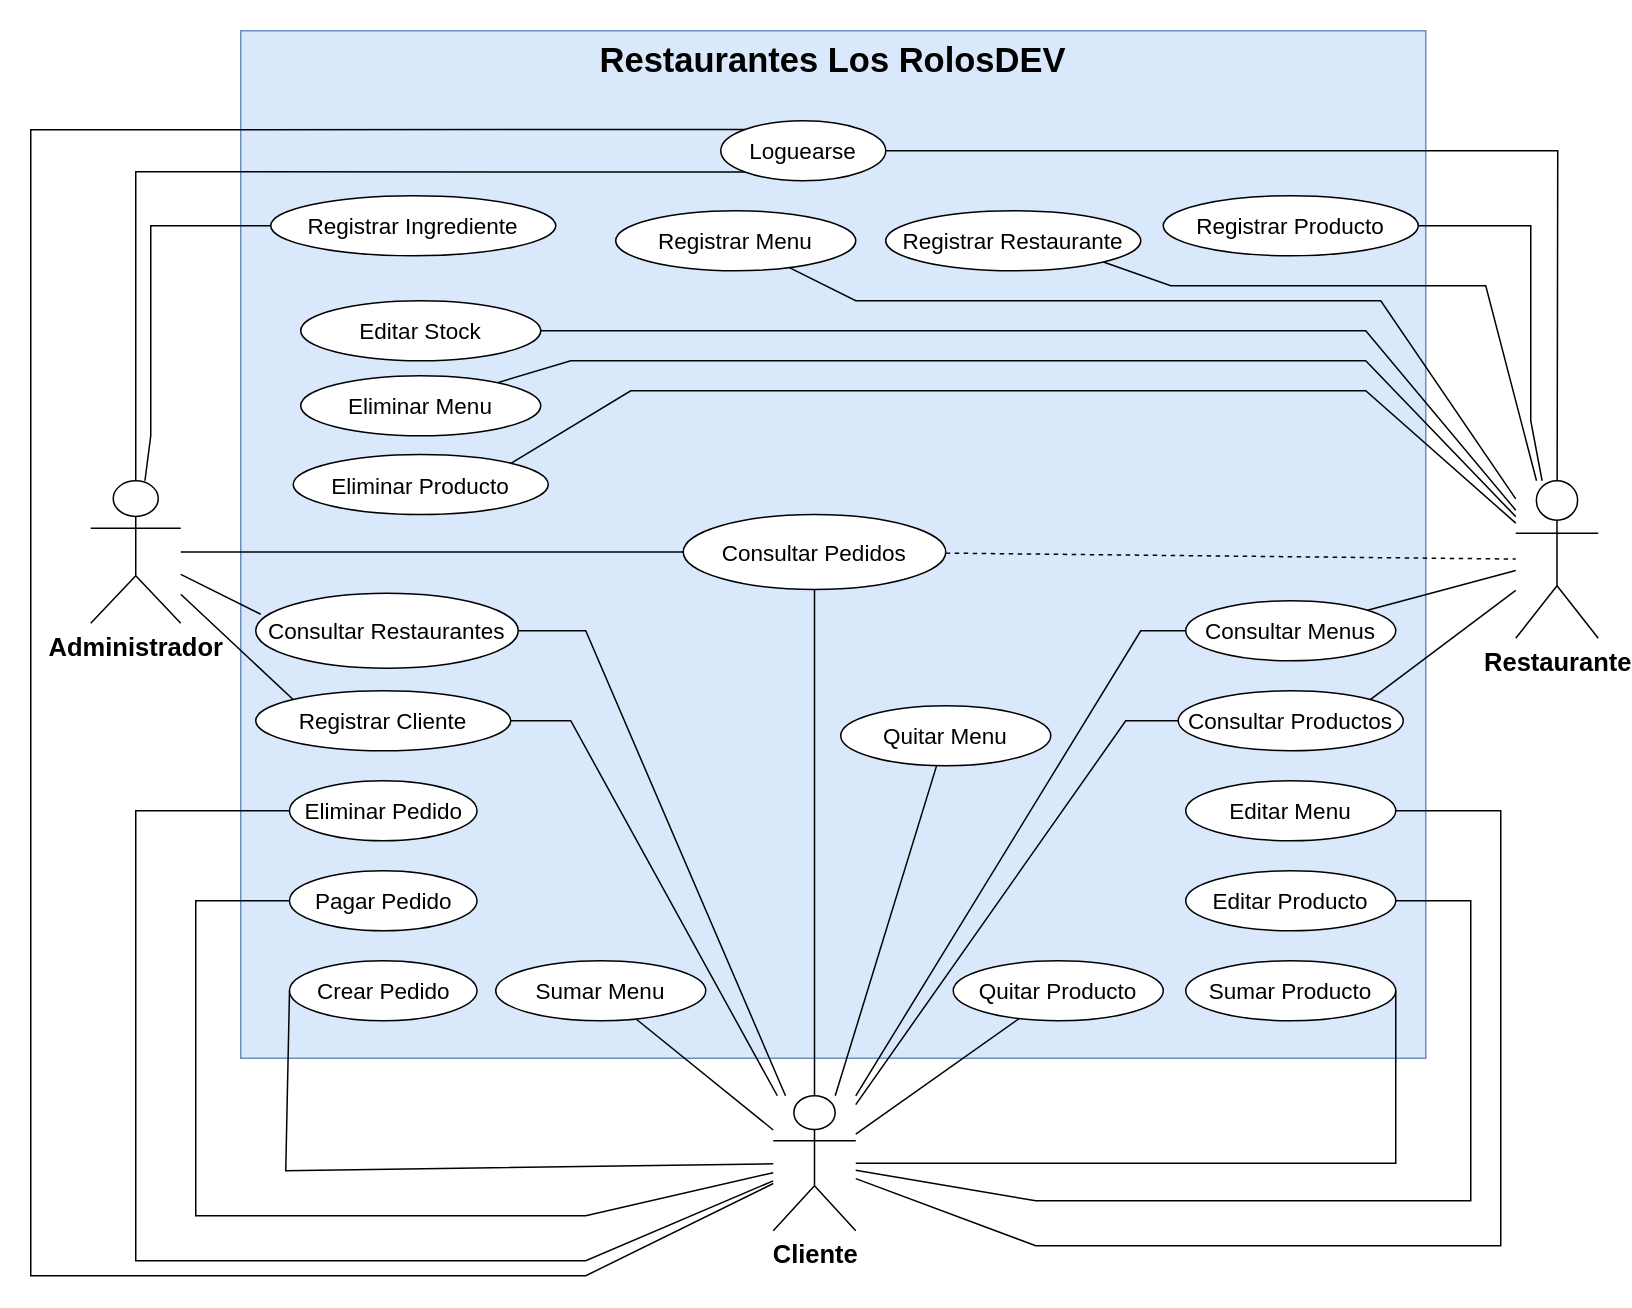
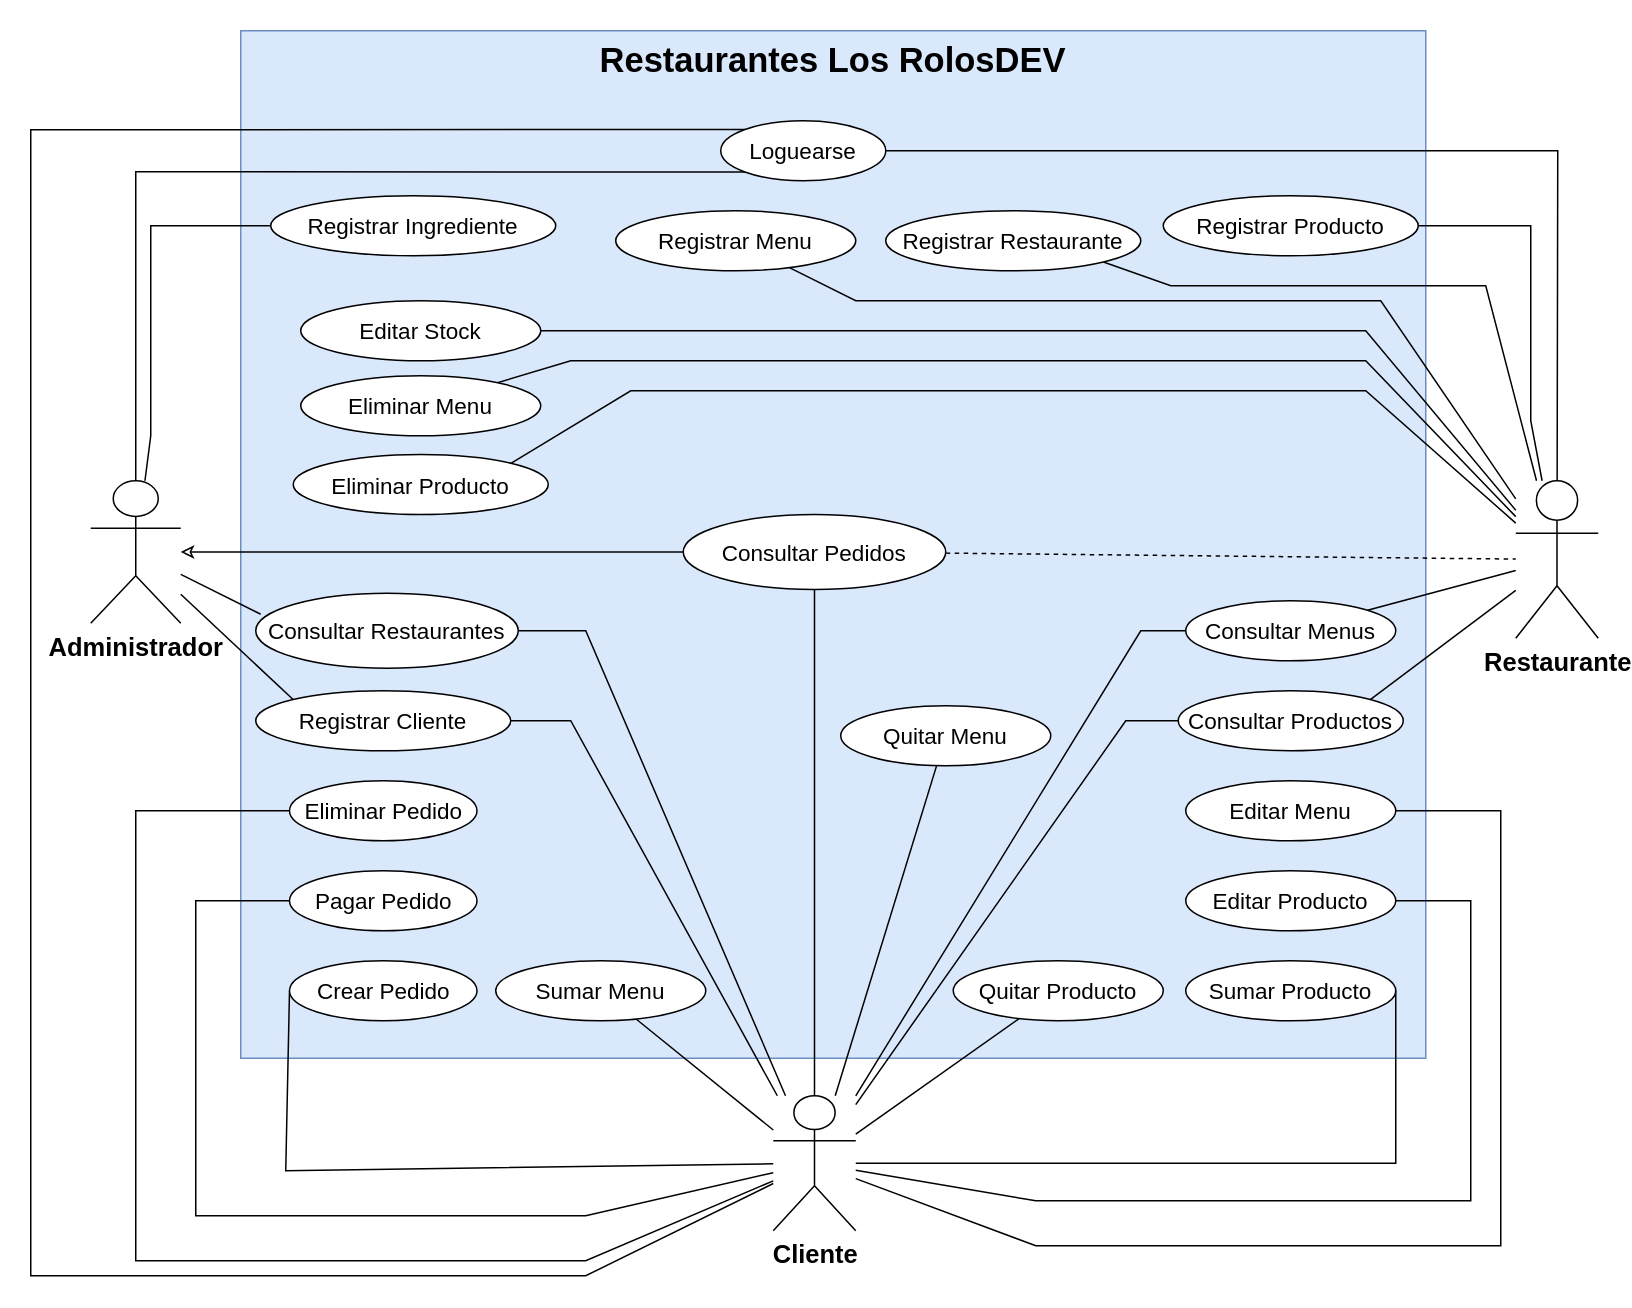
edge "Administrador" -- "Consultar Pedidos": arrowhead none -> classic
